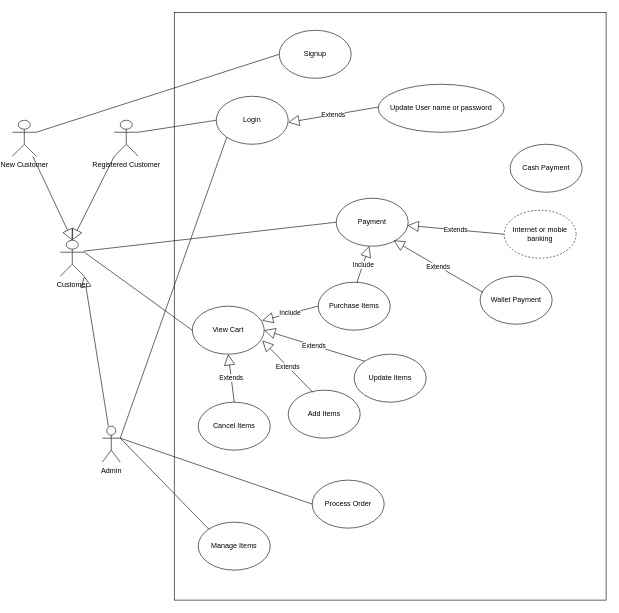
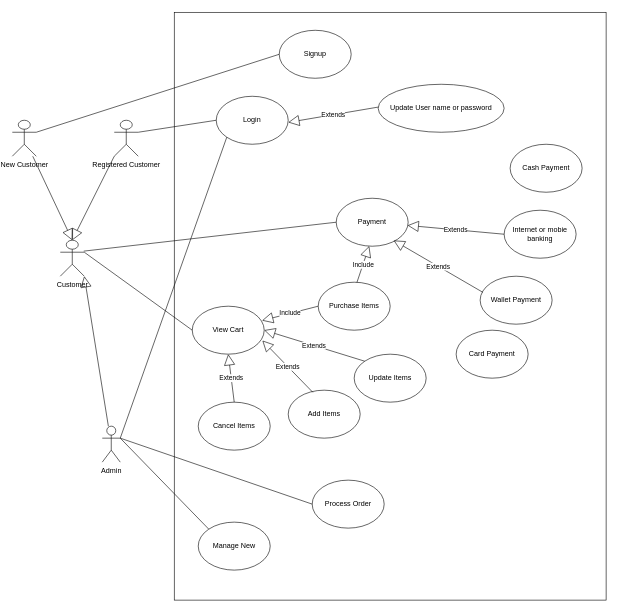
node "Internet or mobie banking": style dashed -> solid
node "Card Payment": added
node "Manage Items": label "Manage Items" -> "Manage New"
